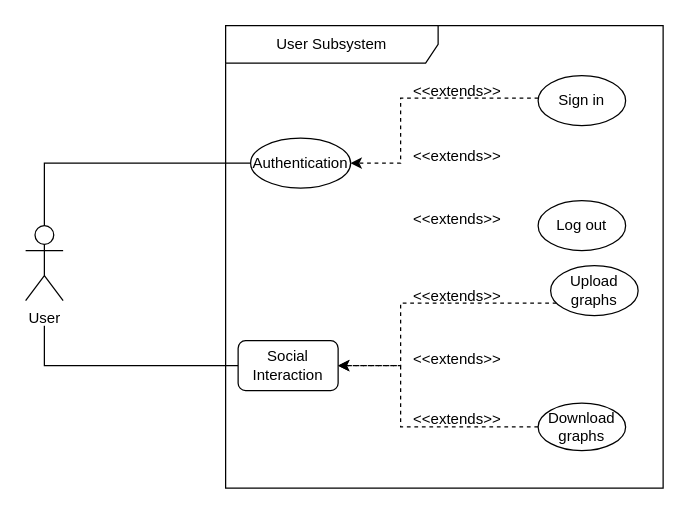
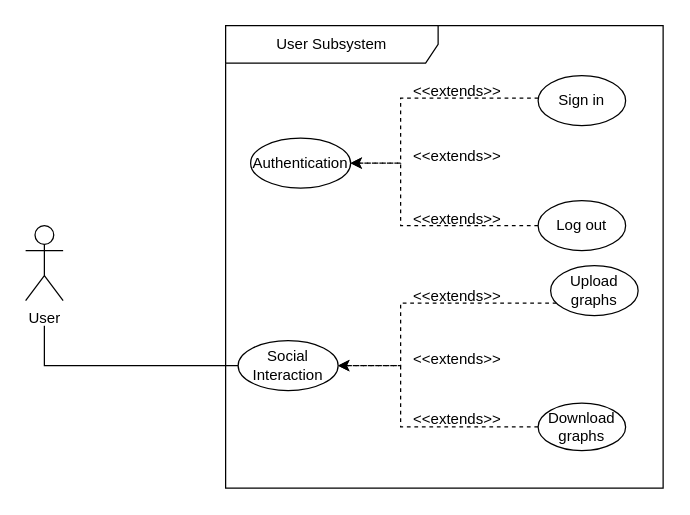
edge "Authentication" -- "User": removed
edge "Log out" -> "Authentication": added
node "Social Interaction": shape rounded rectangle -> ellipse
